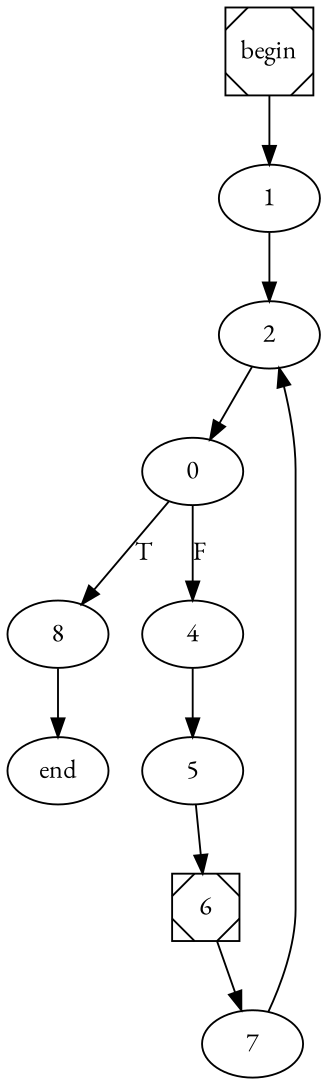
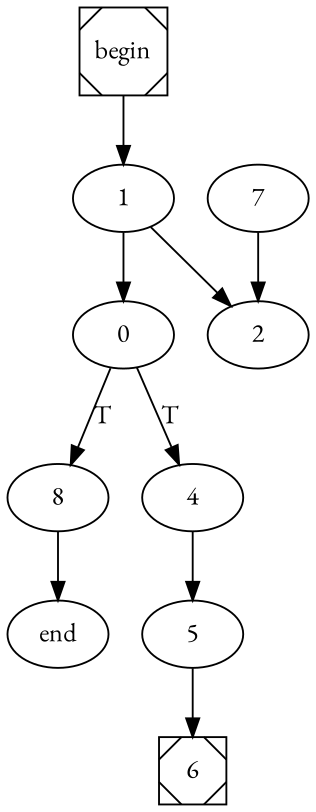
edge "2" -> "0": now "1" -> "0"
edge "0" -> "4": label "F" -> "T"
edge "6" -> "7": removed
